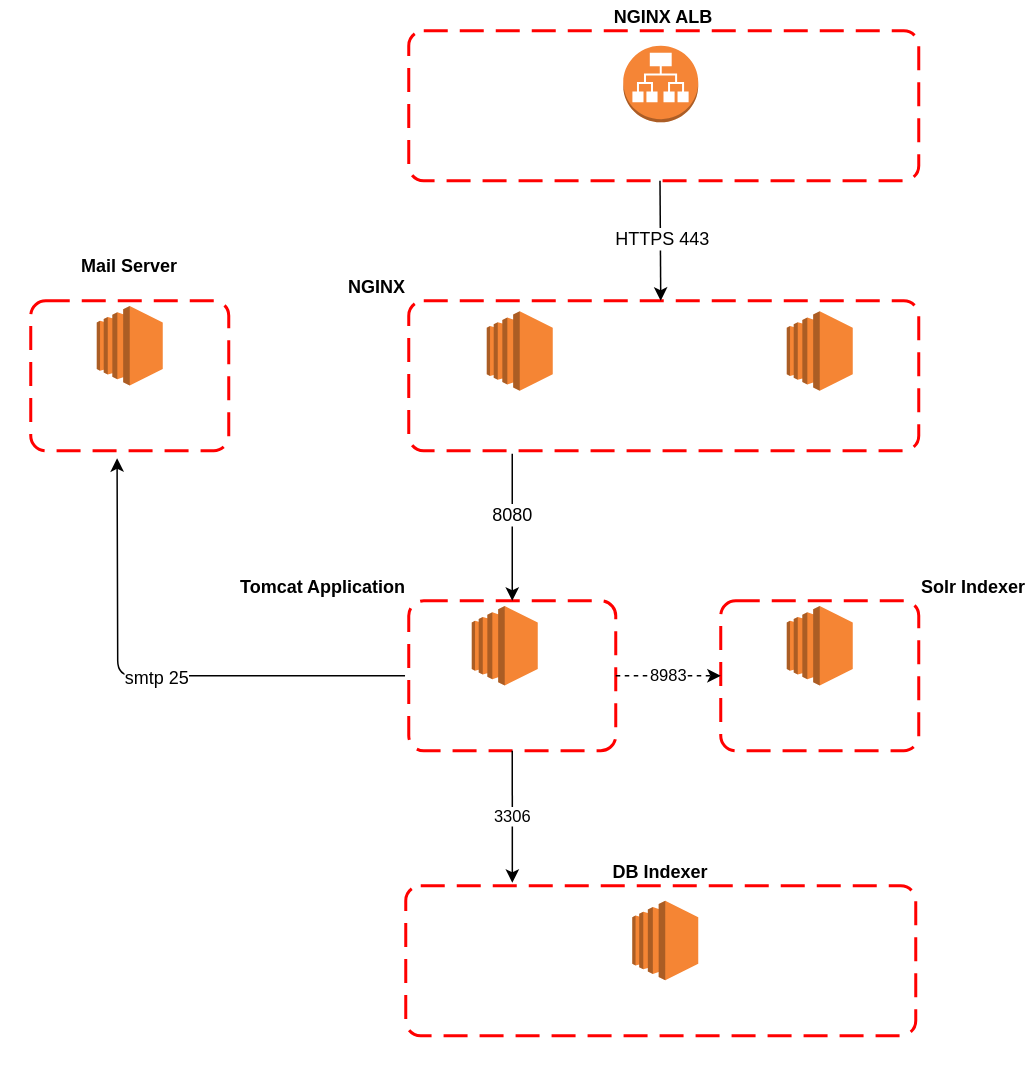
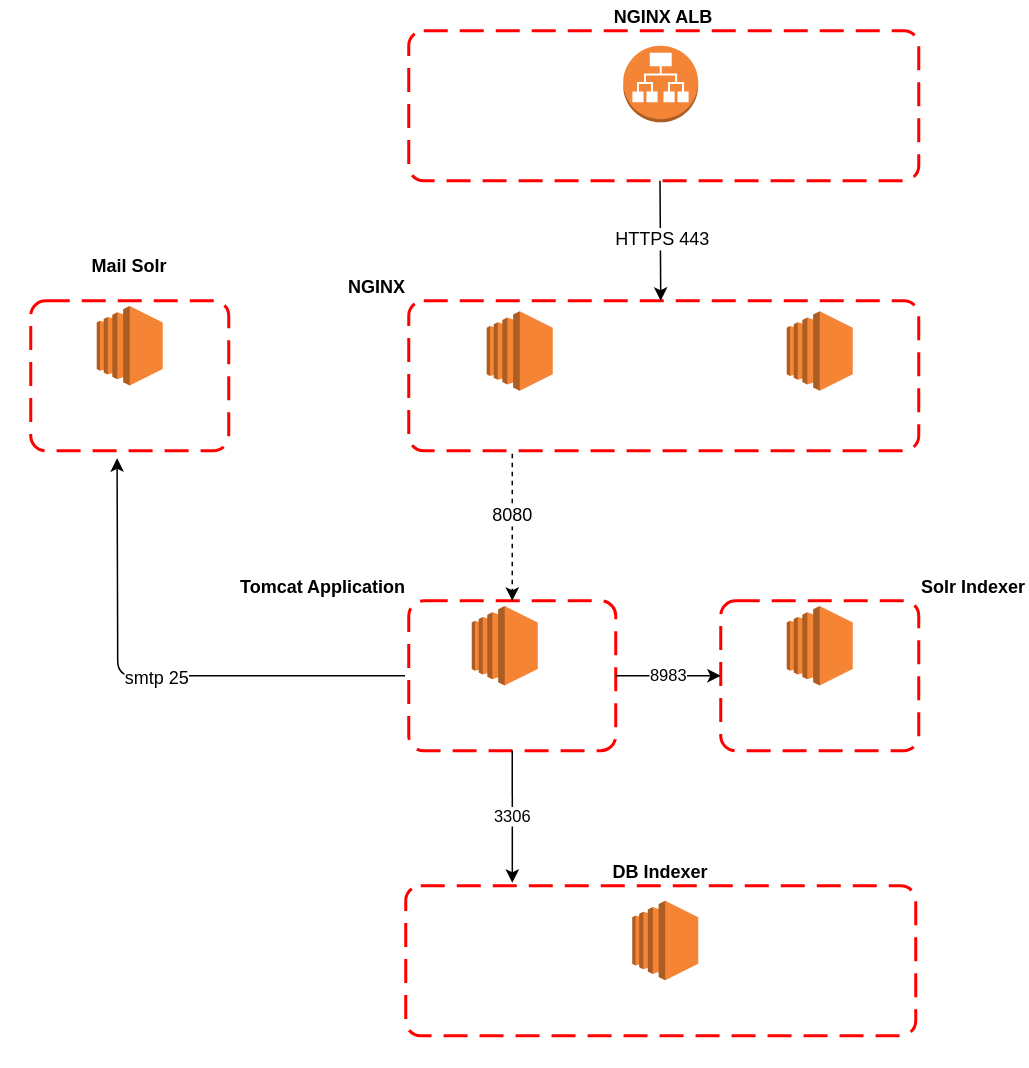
node "Mail Server": label "Mail Server" -> "Mail Solr"
edge "NGINX" -> "Tomcat Application": style solid -> dashed
edge "Tomcat Application" -> "Solr Indexer": style dashed -> solid
